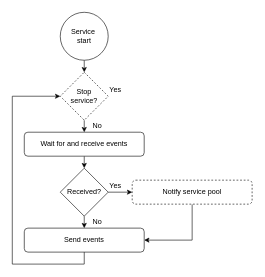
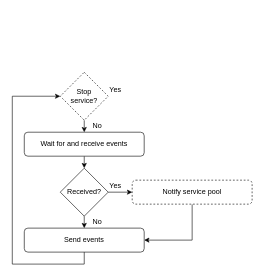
node "Service start": removed
edge "Service start" -> "Stop service?": removed
